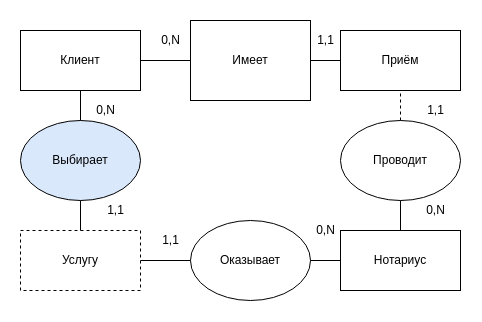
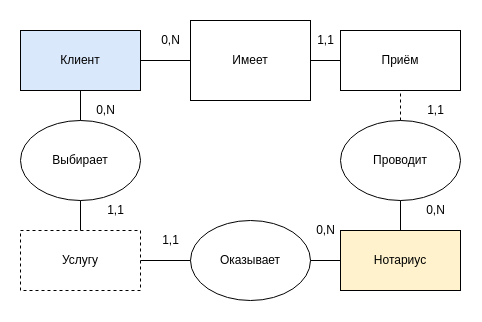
node "Клиент": fillcolor #ffffff -> #dae8fc
node "Выбирает": fillcolor #dae8fc -> #ffffff
node "Нотариус": fillcolor #ffffff -> #fff2cc
